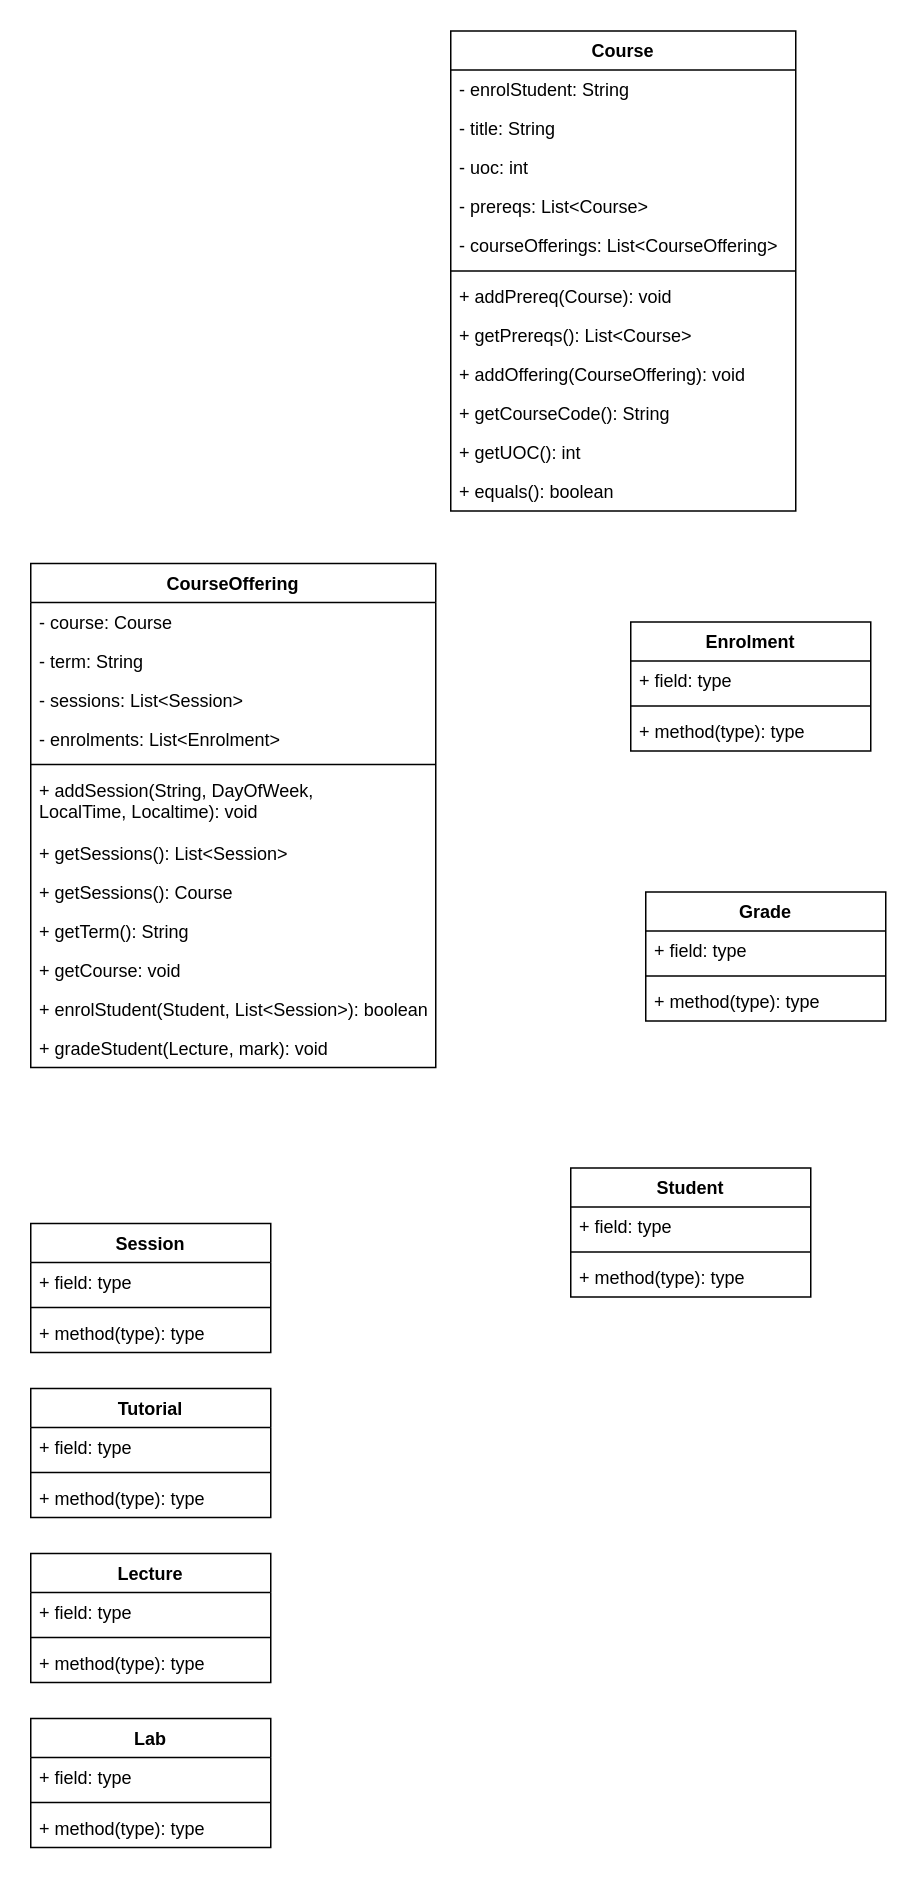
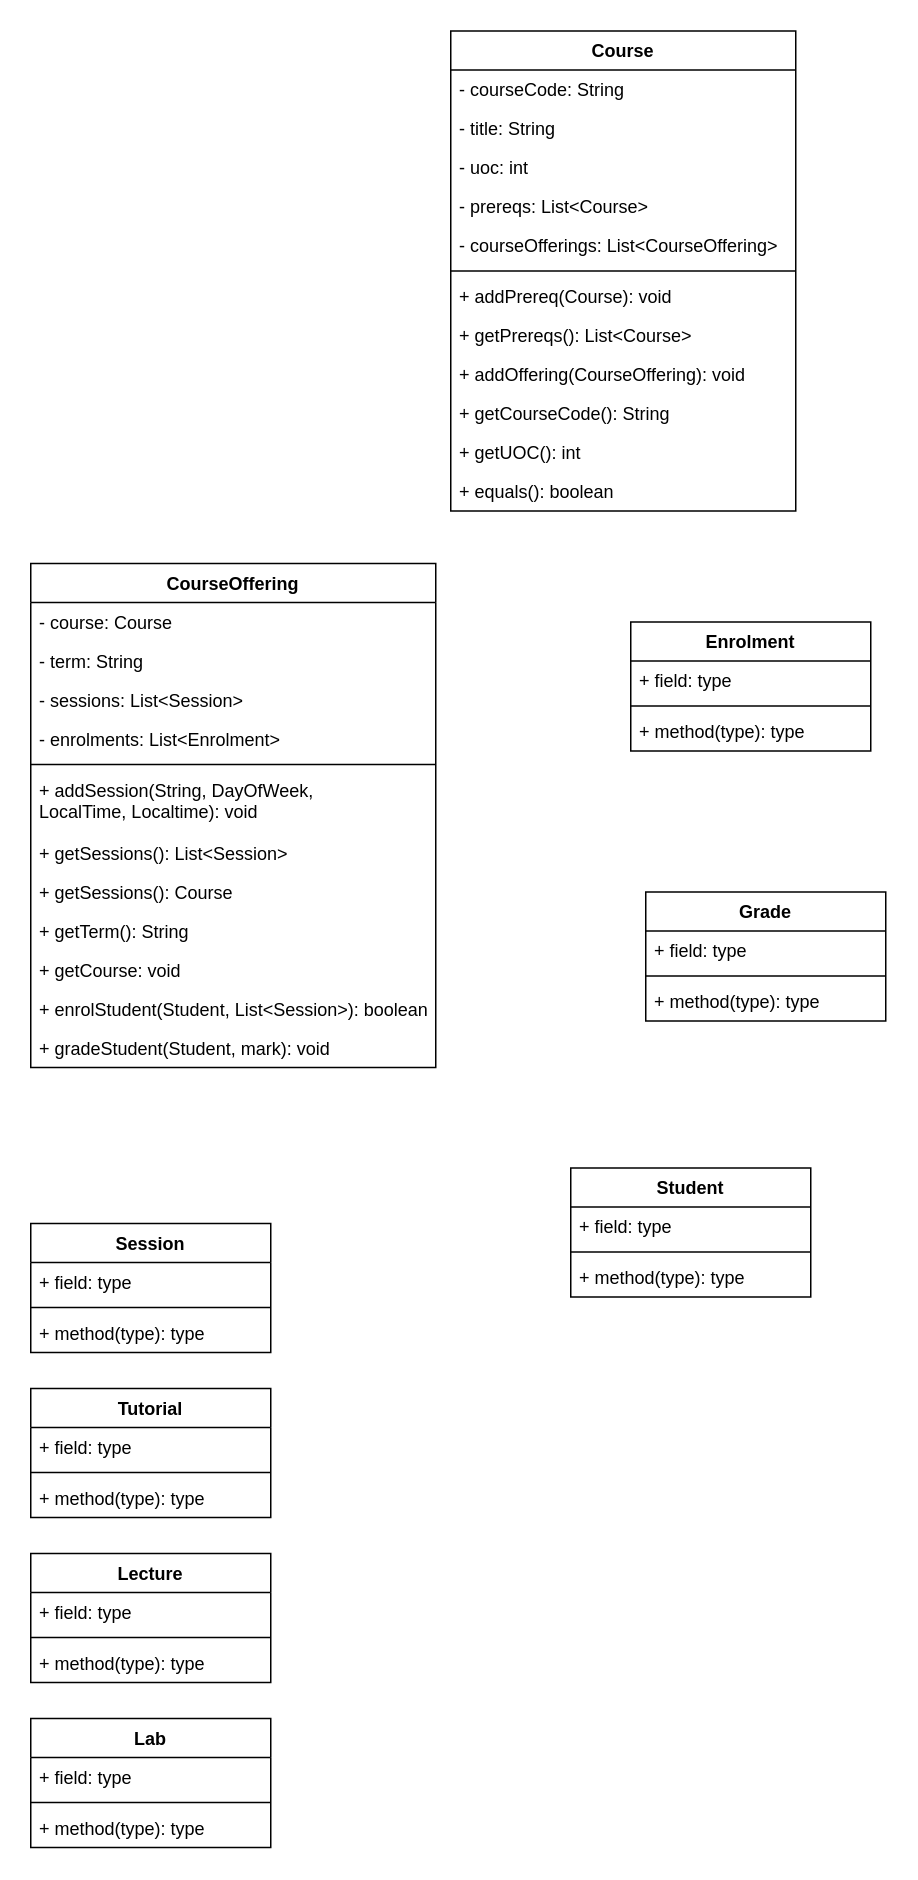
node "- enrolStudent: String": label "- enrolStudent: String" -> "- courseCode: String"
node "+ gradeStudent(Lecture, mark): void": label "+ gradeStudent(Lecture, mark): void" -> "+ gradeStudent(Student, mark): void"
